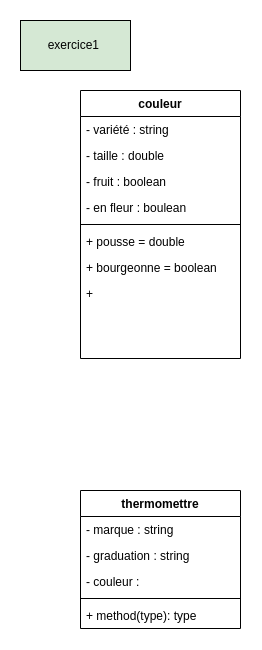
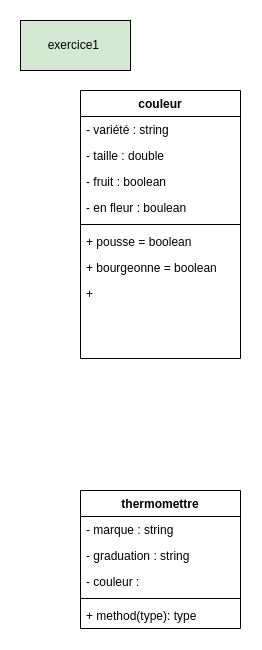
node "+ pousse = double": label "+ pousse = double" -> "+ pousse = boolean"
